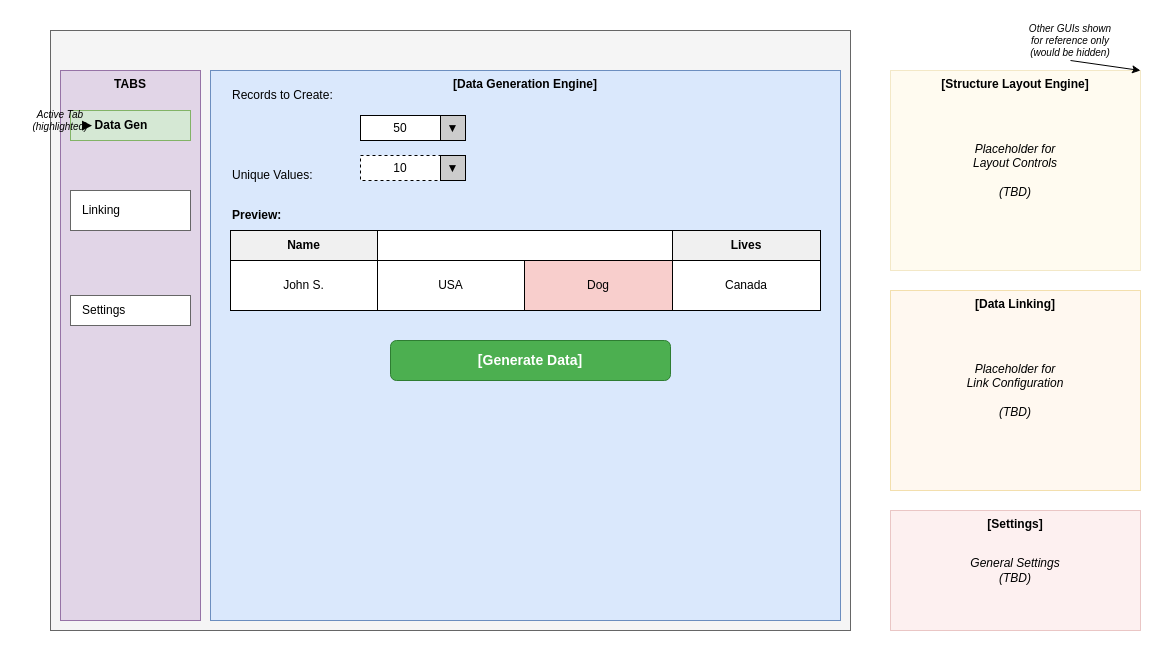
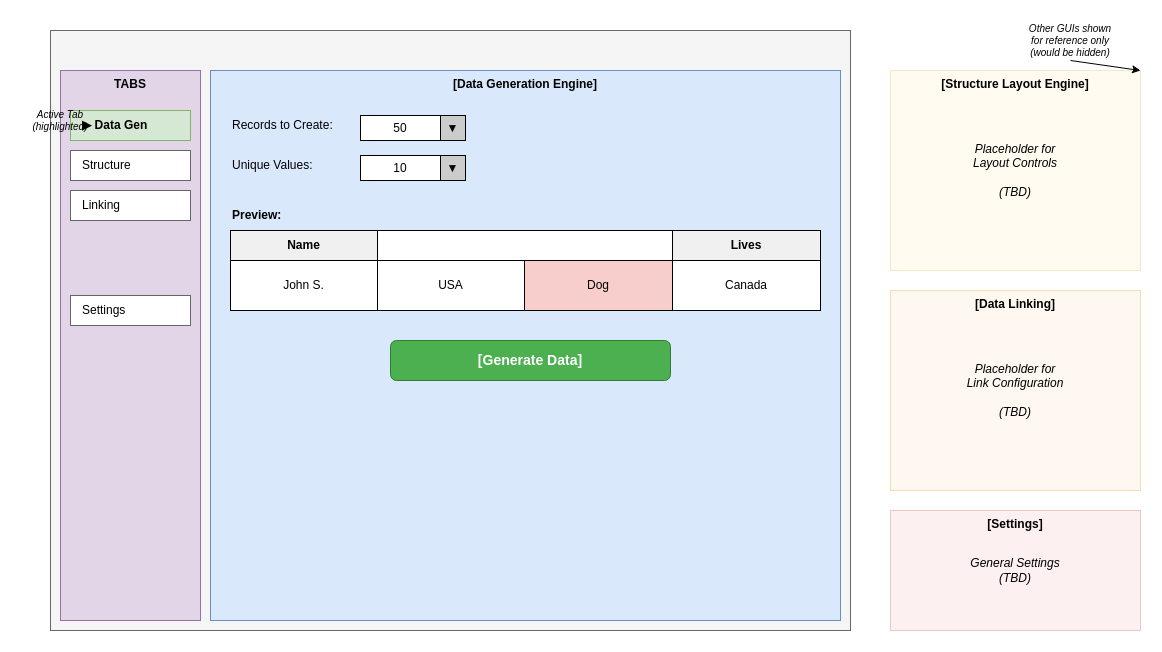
node "Records to Create:": moved (291, 96) -> (291, 126)
node "Structure": added
node "10": style dashed -> solid
node "Unique Values:": moved (291, 176) -> (291, 166)
node "Linking": size 120x40 -> 120x30
